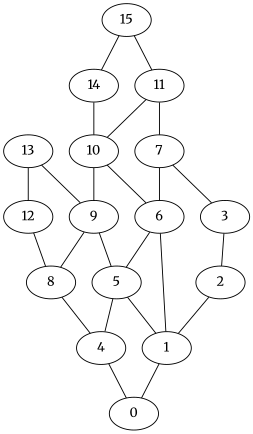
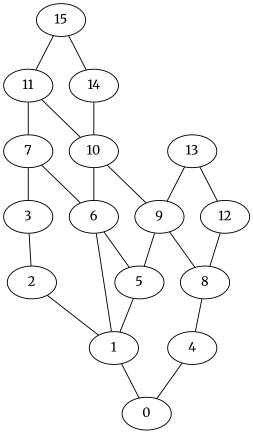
edge "5" -- "4": removed
